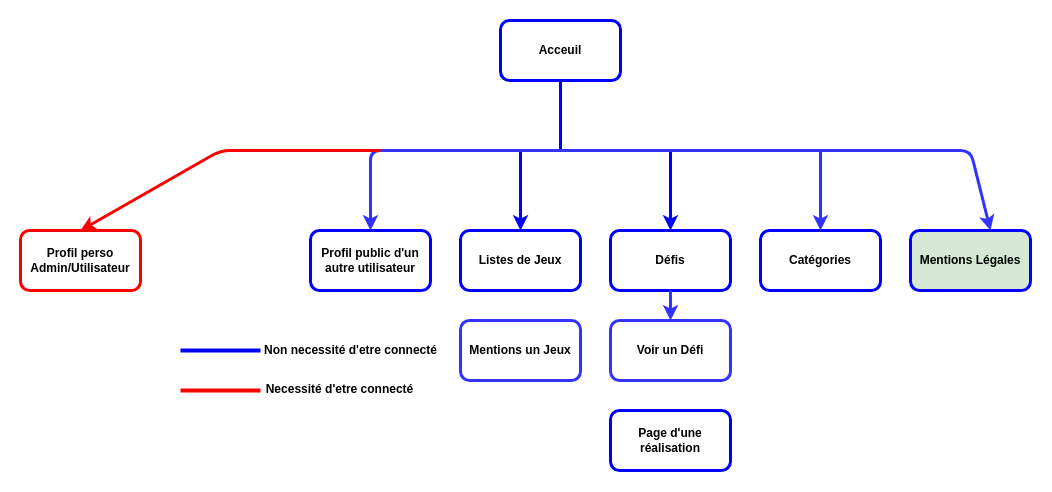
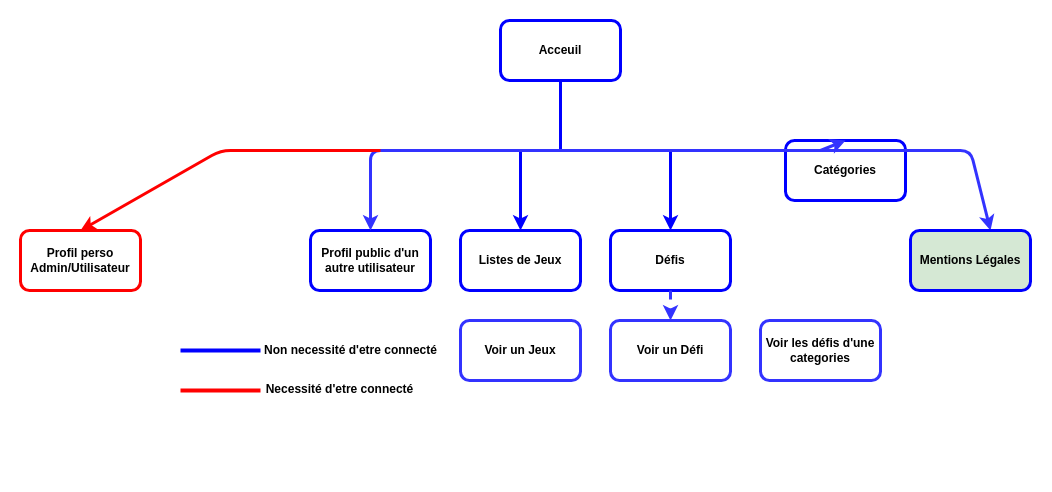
node "Catégories": moved (821, 261) -> (846, 171)
edge "Défis" -> "Voir un Défi": style solid -> dashed
node "Mentions un Jeux": label "Mentions un Jeux" -> "Voir un Jeux"
node "Voir les défis d'une categories": added
node "Page d'une réalisation": removed
